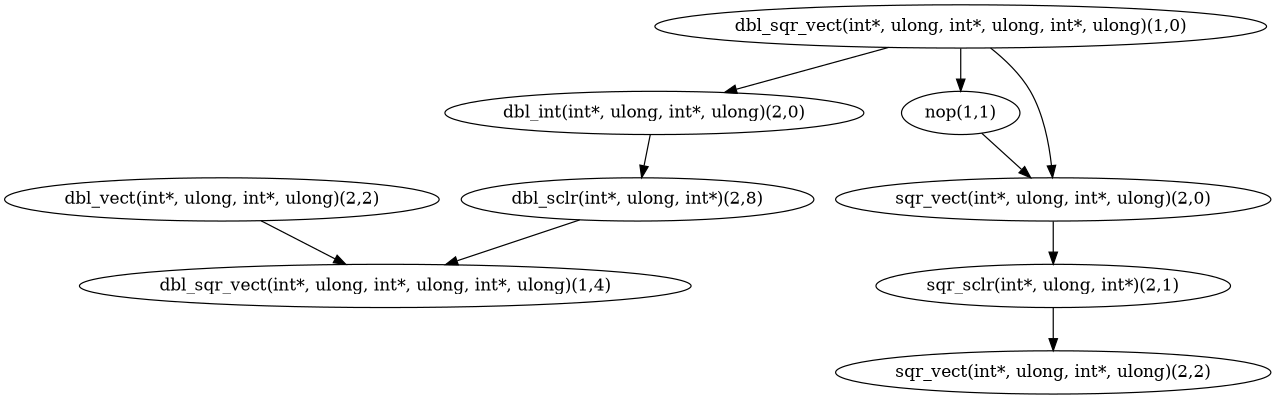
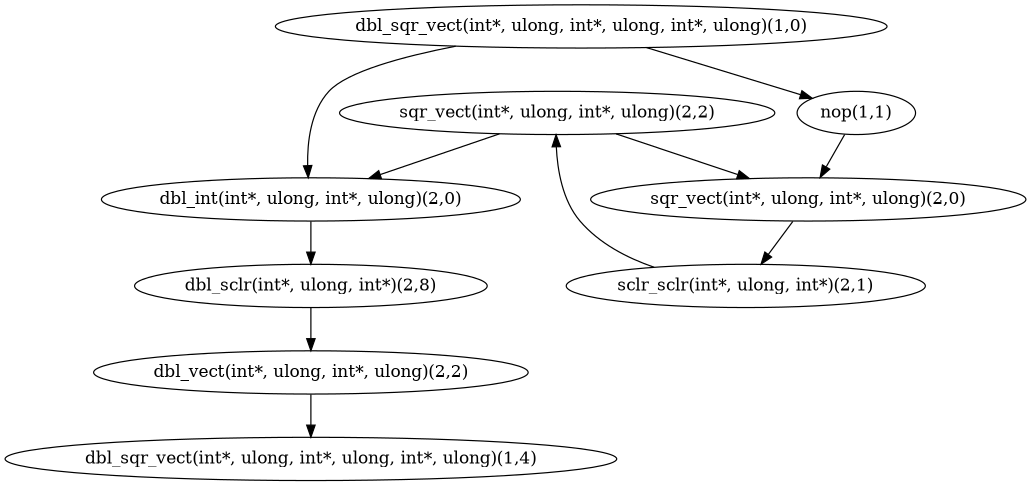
edge "dbl_sqr_vect(int*, ulong, int*, ulong, int*, ulong)(1,0)" -> "sqr_vect(int*, ulong, int*, ulong)(2,0)": now "sqr_vect(int*, ulong, int*, ulong)(2,2)" -> "sqr_vect(int*, ulong, int*, ulong)(2,0)"
edge "sqr_vect(int*, ulong, int*, ulong)(2,2)" -> "dbl_int(int*, ulong, int*, ulong)(2,0)": added
edge "dbl_sclr(int*, ulong, int*)(2,8)" -> "dbl_sqr_vect(int*, ulong, int*, ulong, int*, ulong)(1,4)": now "dbl_sclr(int*, ulong, int*)(2,8)" -> "dbl_vect(int*, ulong, int*, ulong)(2,2)"
node "sqr_sclr(int*, ulong, int*)(2,1)": label "sqr_sclr(int*, ulong, int*)(2,1)" -> "sclr_sclr(int*, ulong, int*)(2,1)"
